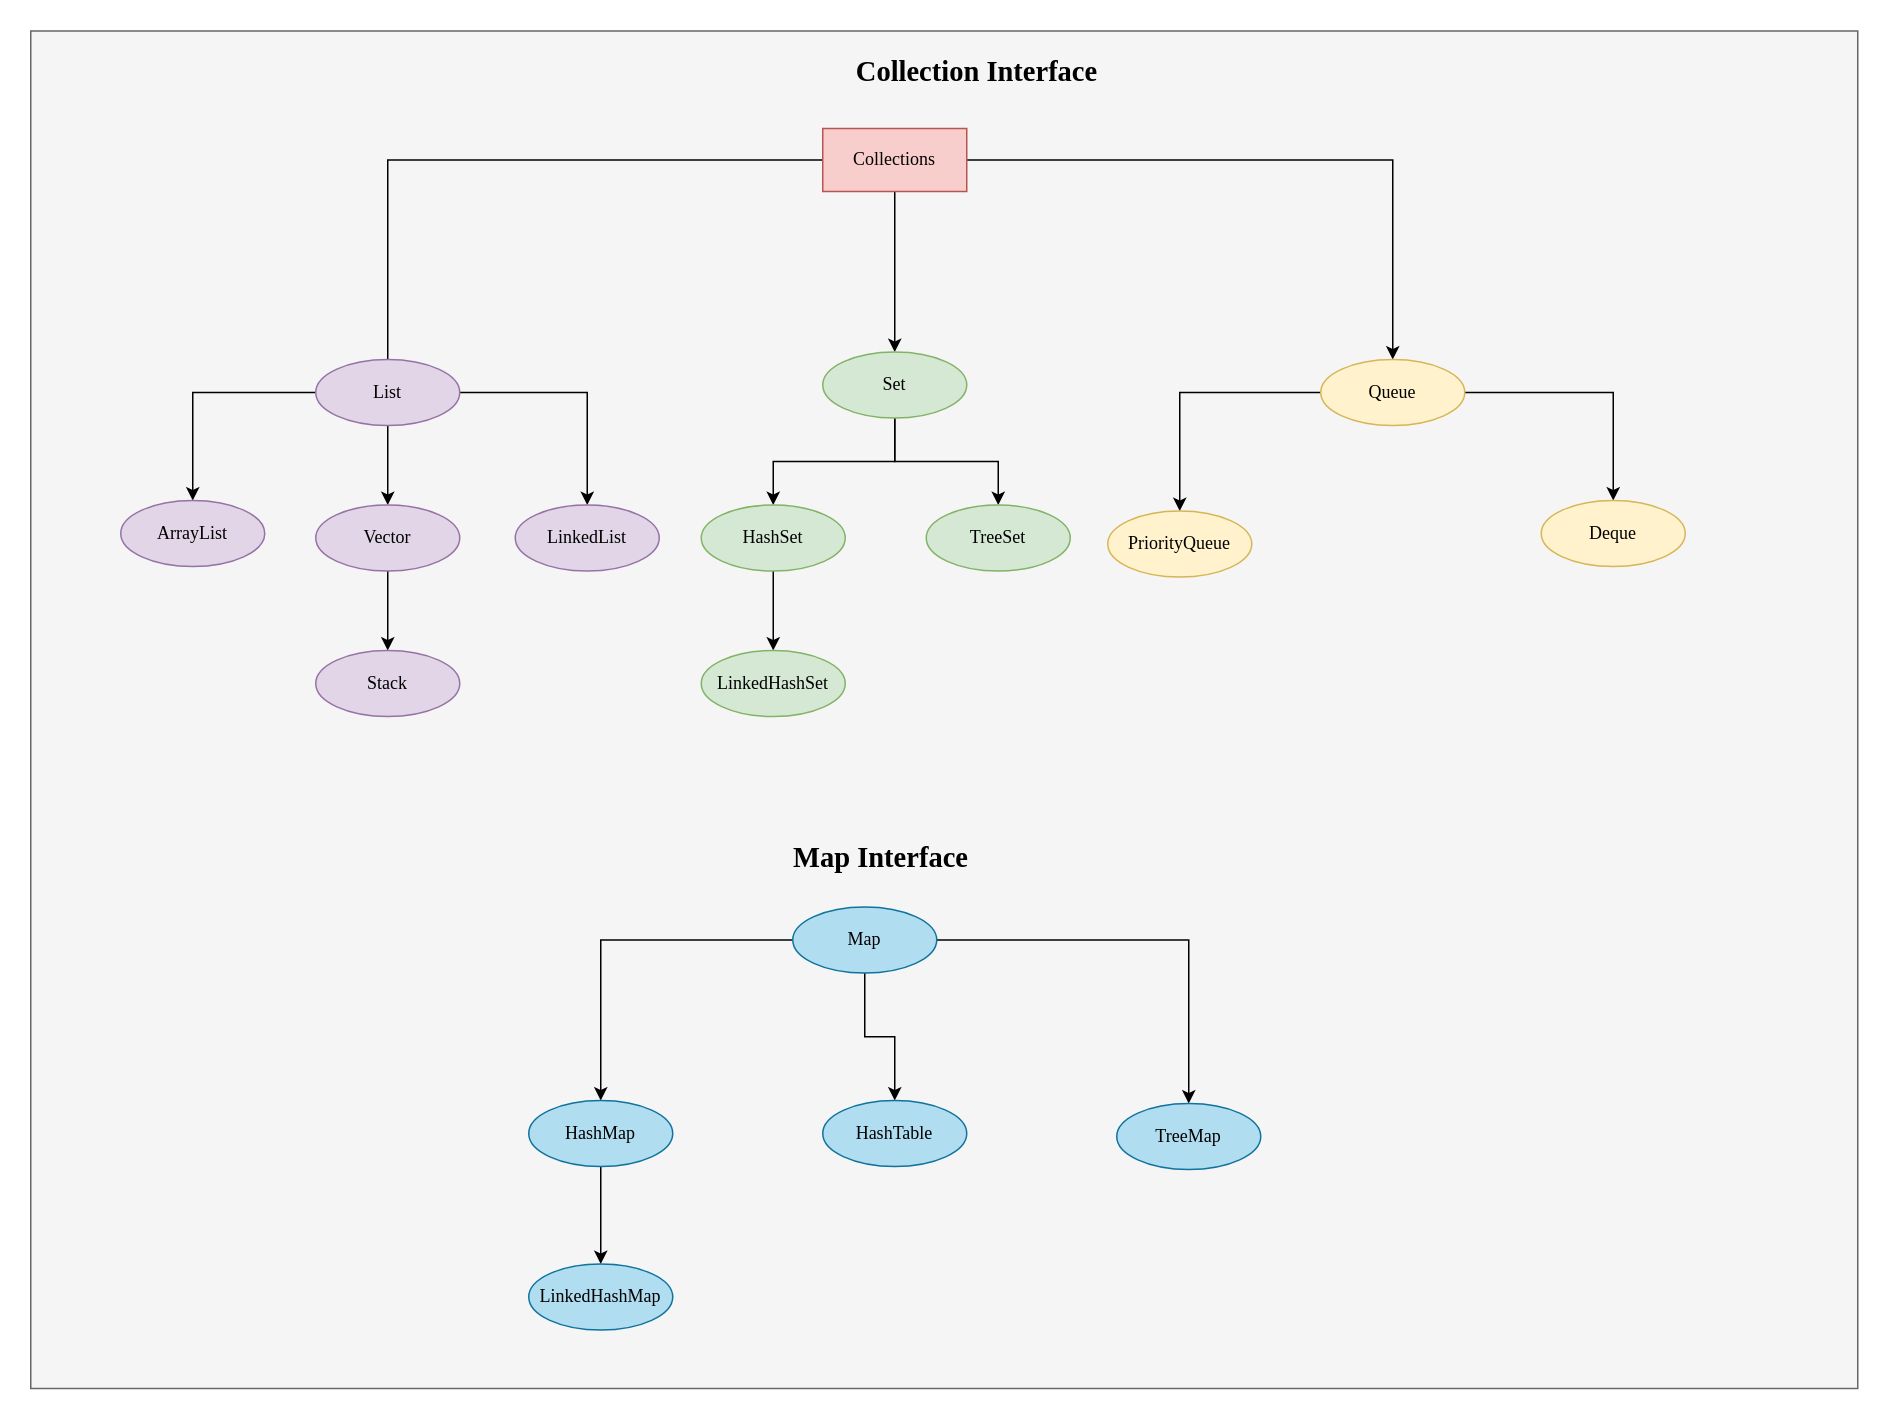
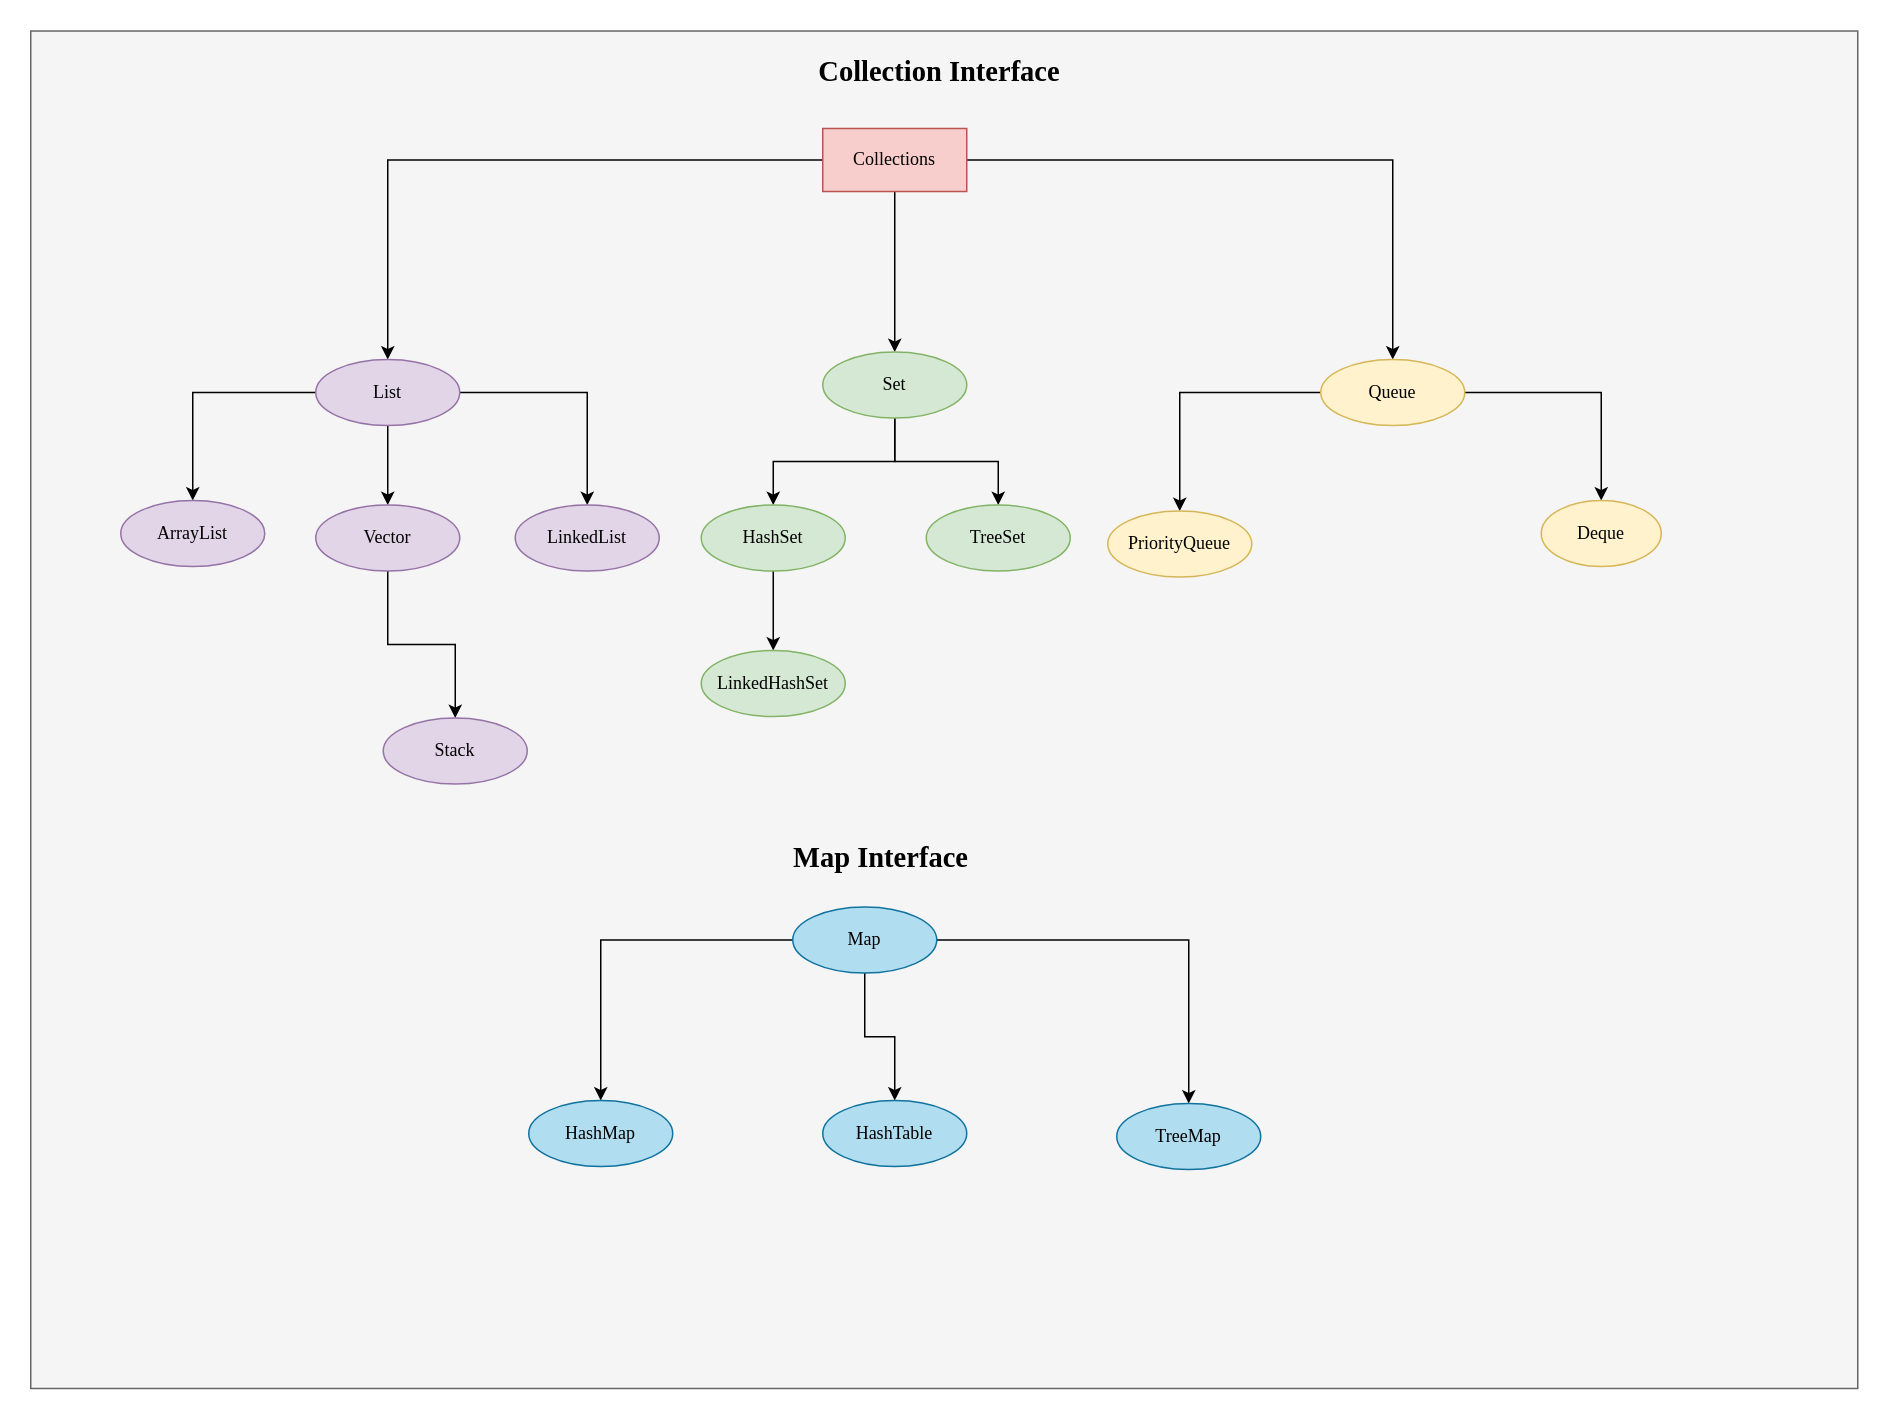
node "Collection Interface": moved (977, 73) -> (940, 73)
edge "Collections" -- "List": arrowhead none -> classic
node "Deque": size 144x66 -> 120x66
node "Stack": moved (388, 683) -> (455, 751)
edge "HashMap" -> "LinkedHashMap": removed
node "LinkedHashMap": removed
